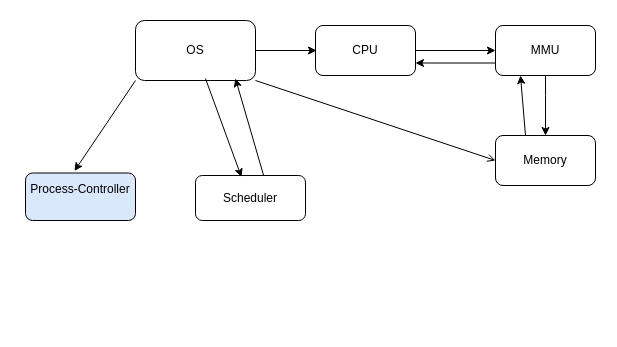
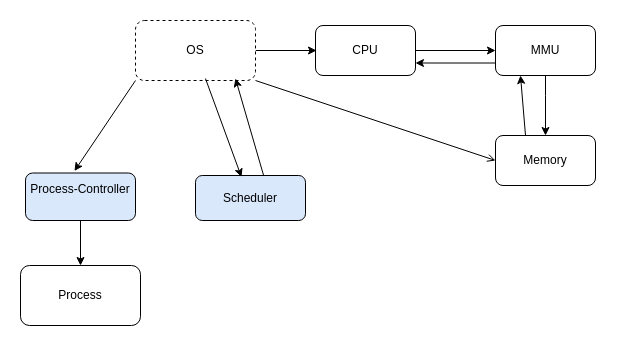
node "OS": style solid -> dashed
node "Scheduler": fillcolor #ffffff -> #dae8fc
edge "Process-Controller" -> "Process": added
node "Process": added
